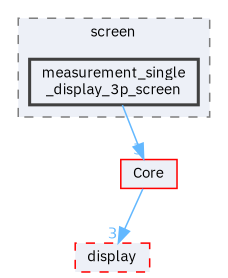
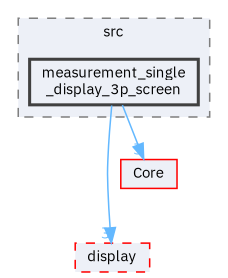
cluster "screen": label "screen" -> "src"
edge "Core" -> "display": now "measurement_single _display_3p_screen" -> "display"
